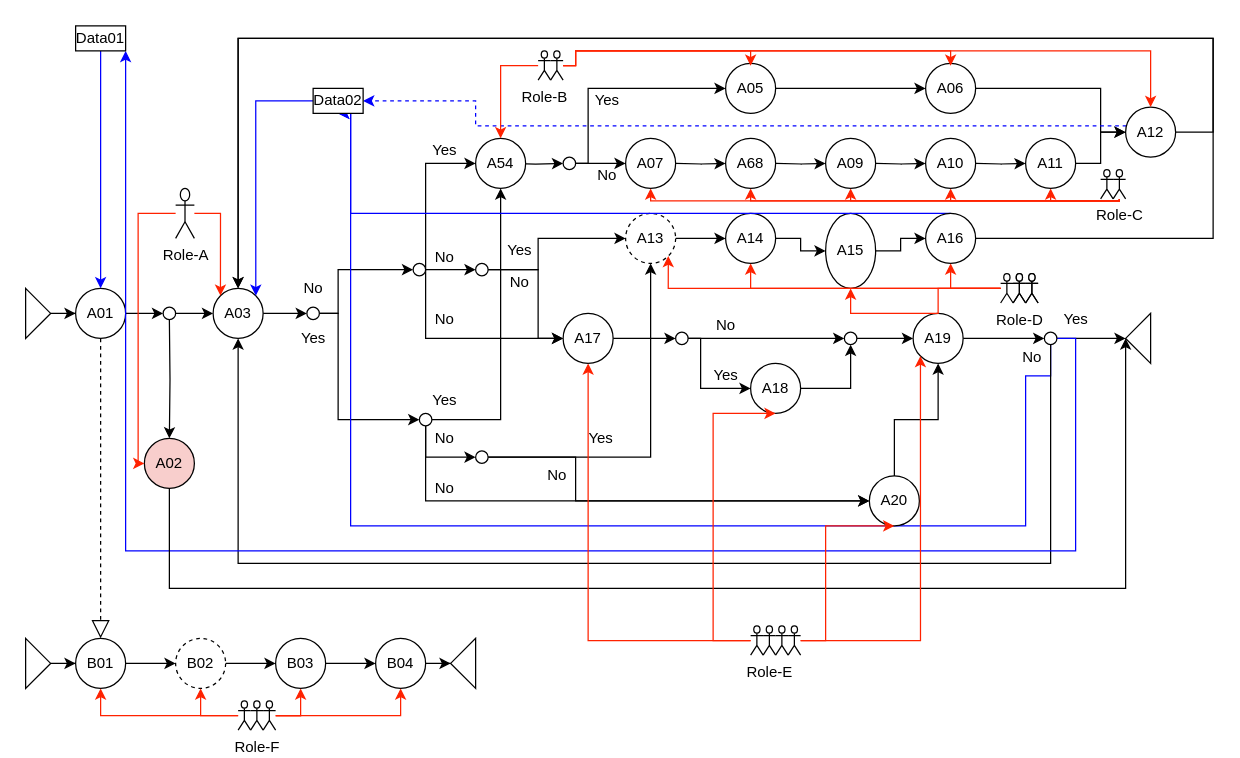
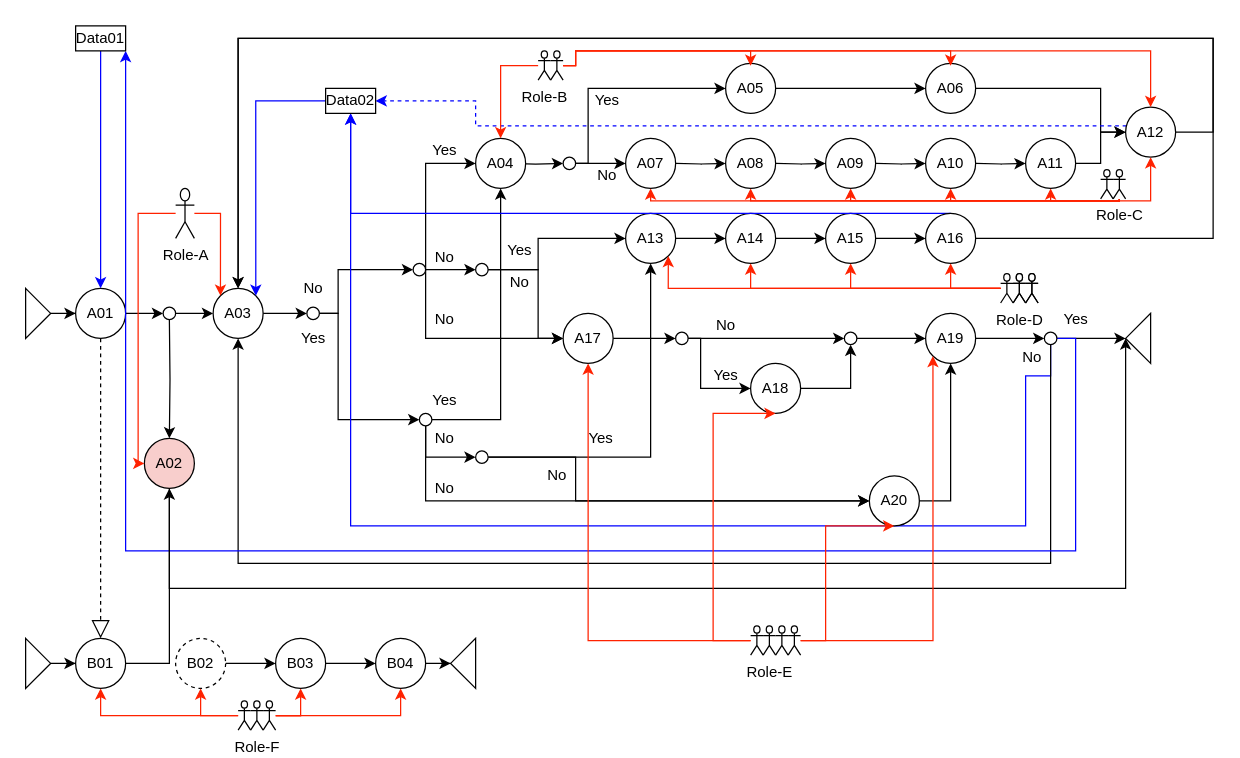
node "Data02": moved (338, 101) -> (351, 101)
node "A54": label "A54" -> "A04"
node "A68": label "A68" -> "A08"
edge "Role-C" -> "A12": added
node "A13": style dashed -> solid
node "A15": size 50x75 -> 50x50
node "A19": moved (938, 338) -> (951, 338)
edge "B01" -> "B02": now "B01" -> "A02"
